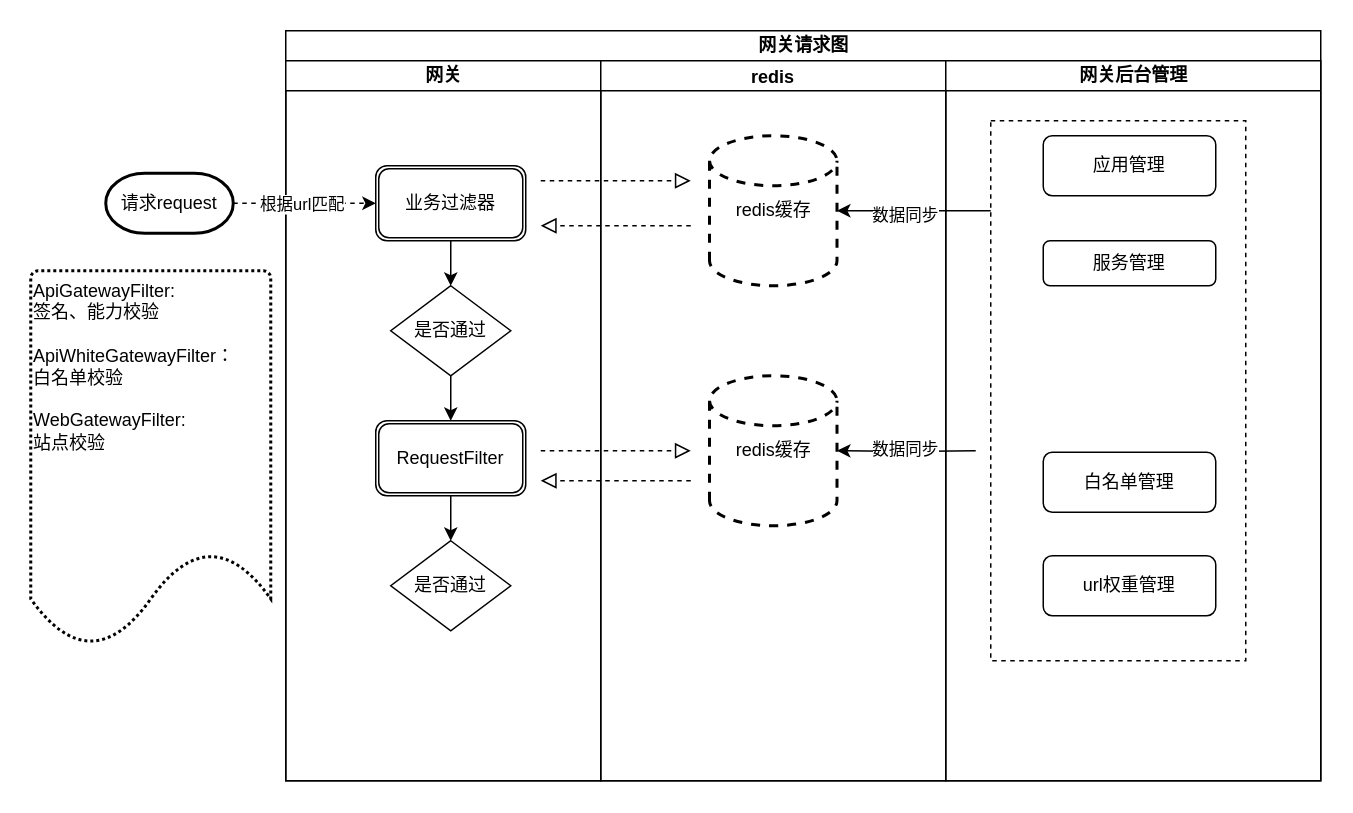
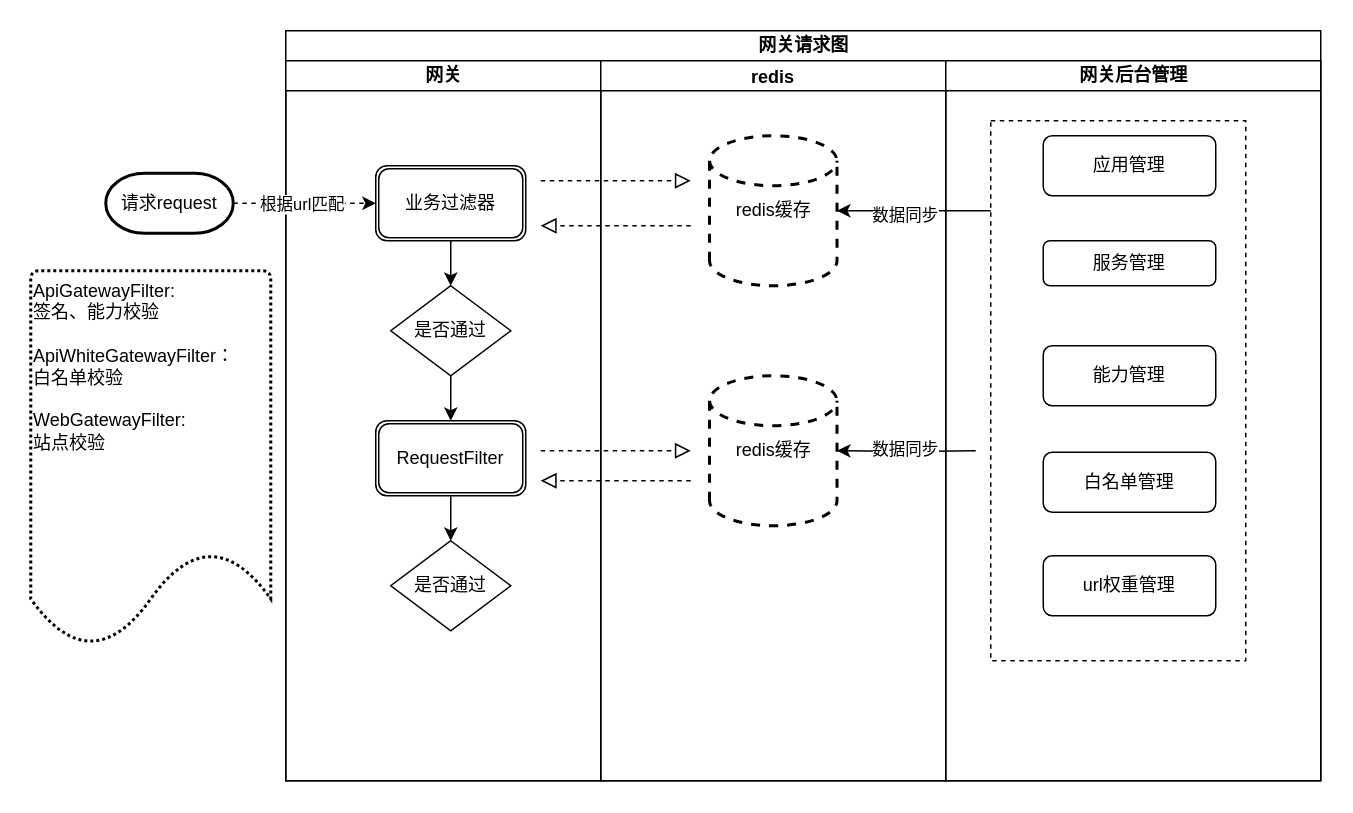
node "能力管理": added
